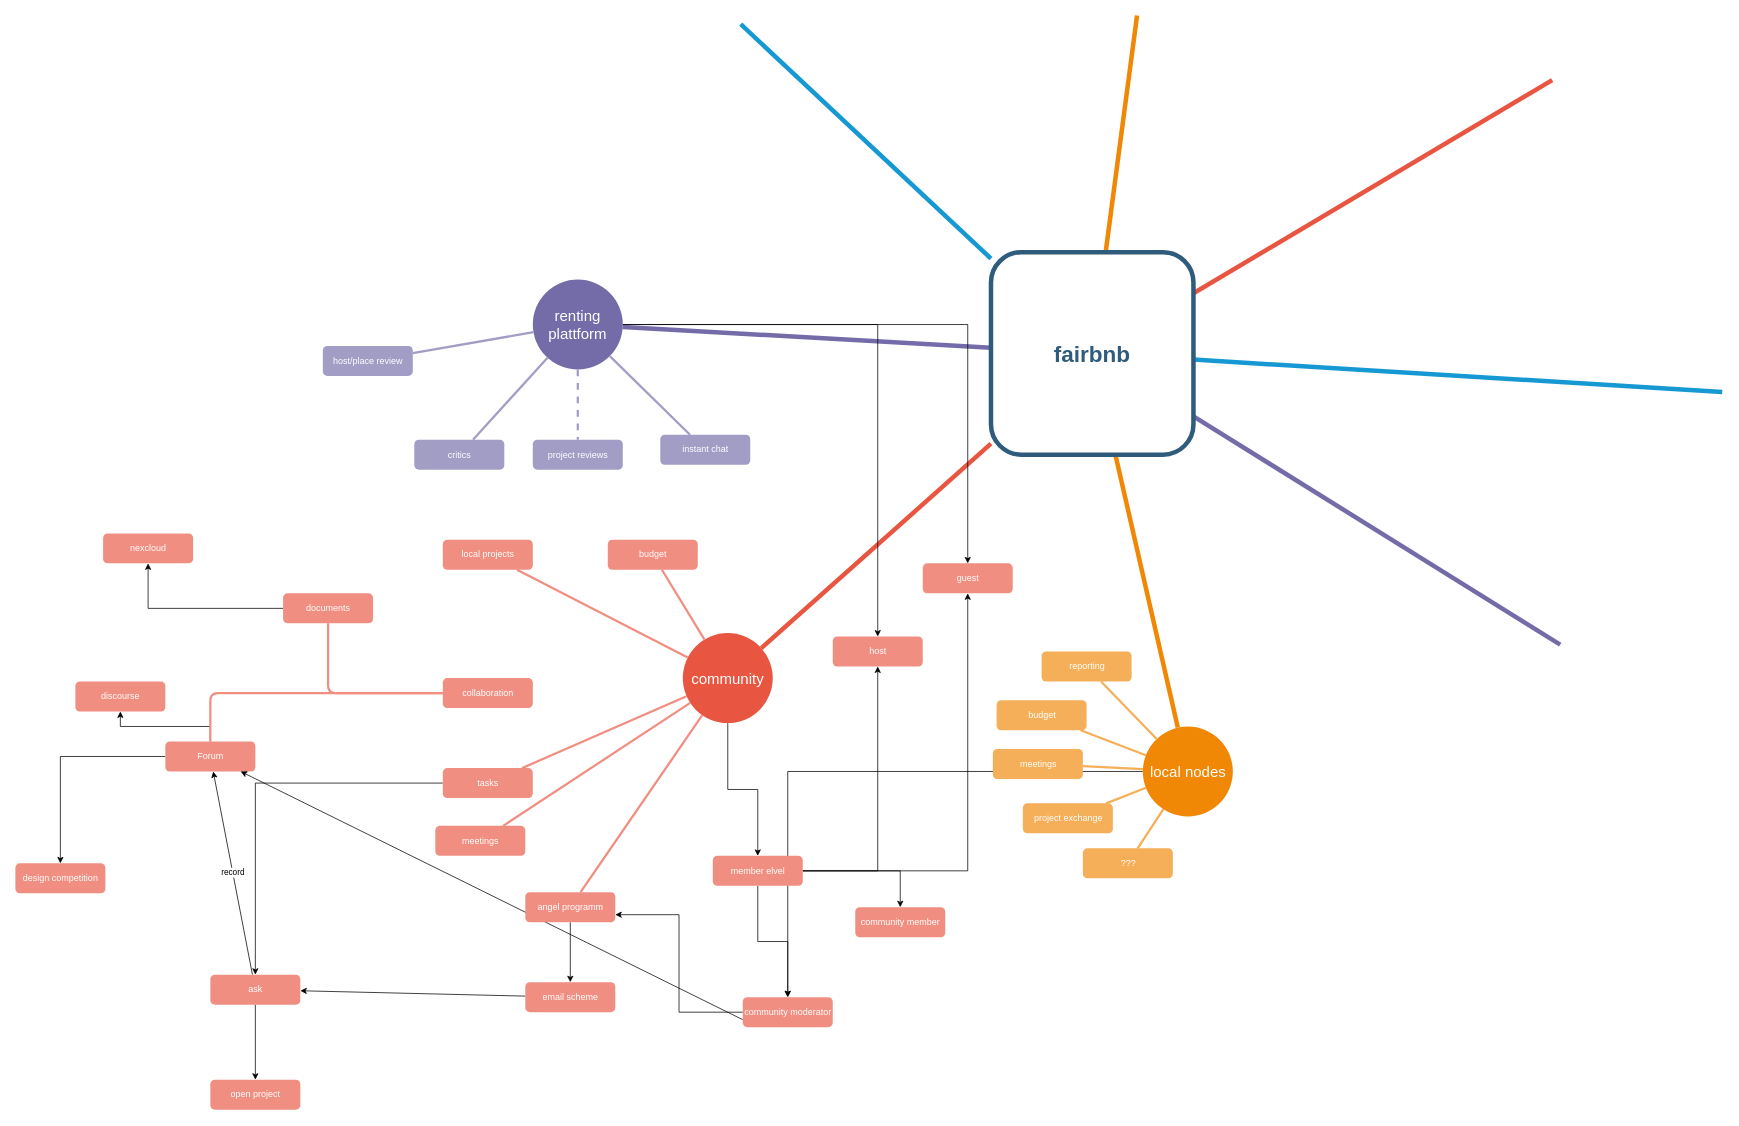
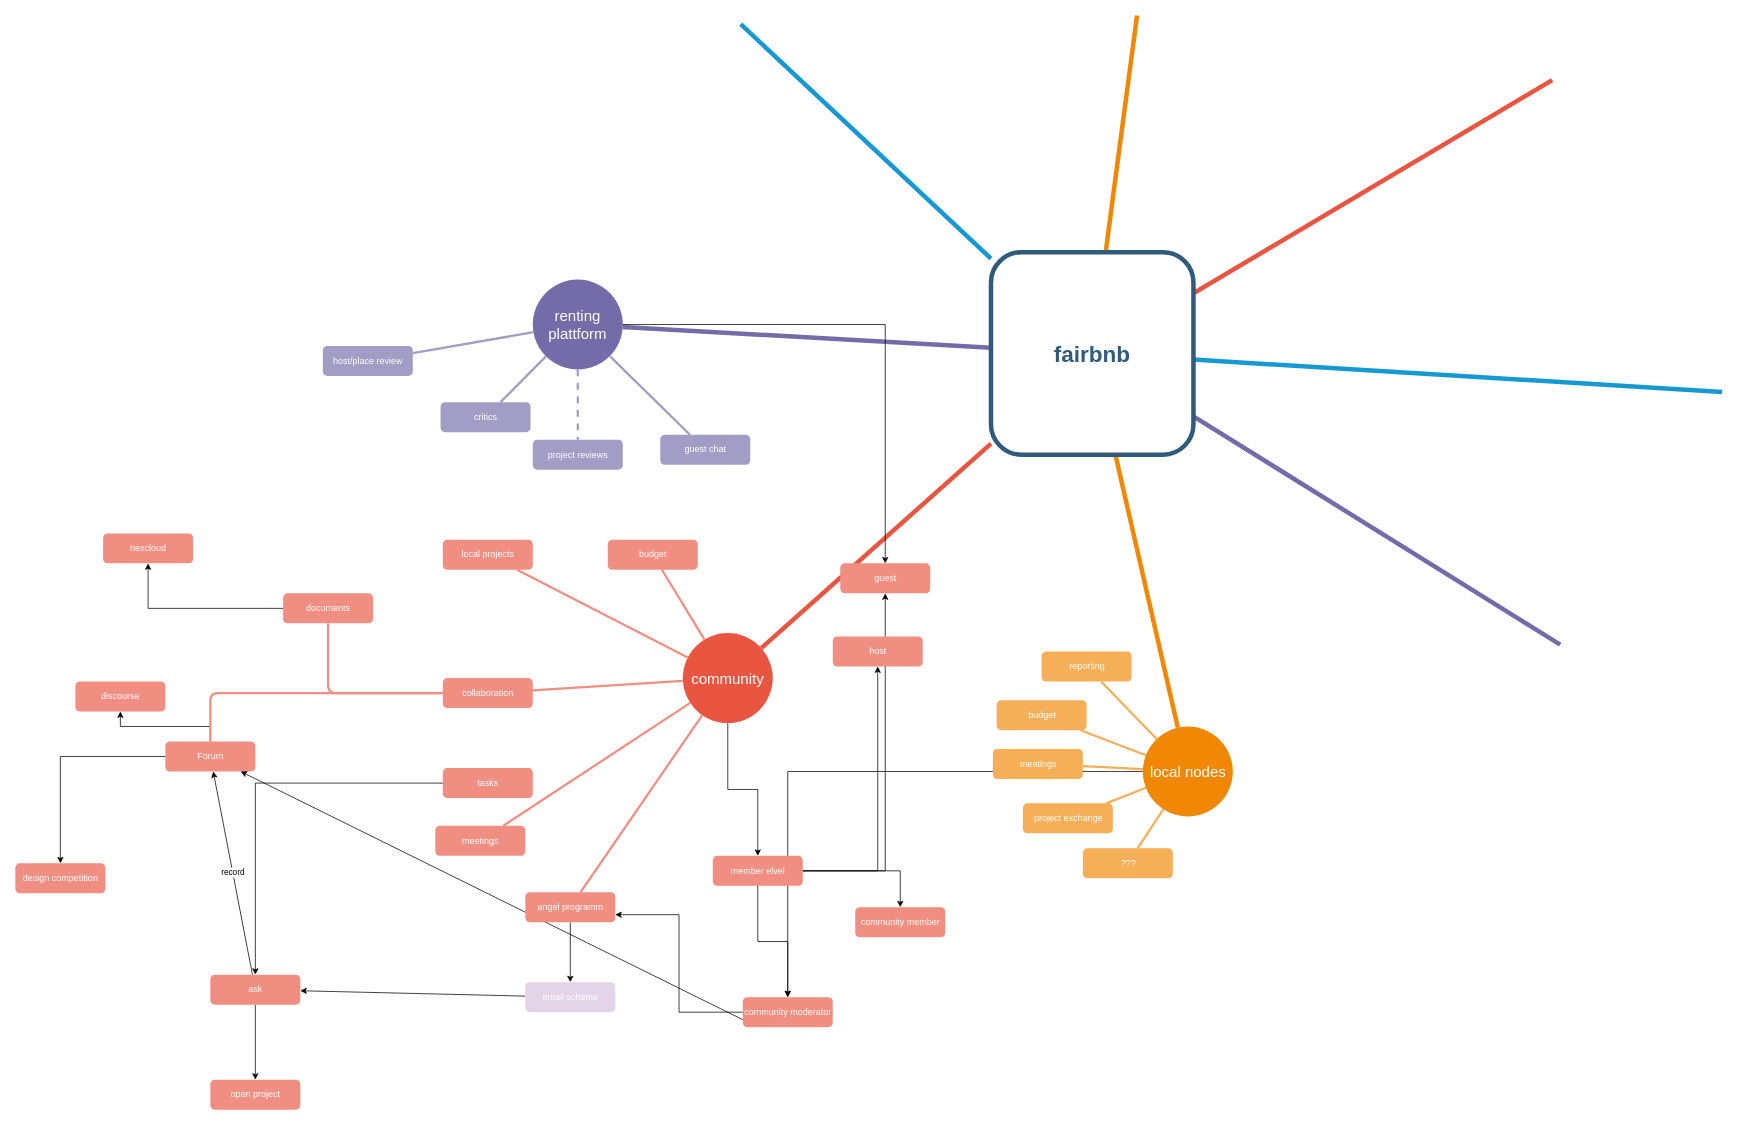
node "instant chat": label "instant chat" -> "guest chat"
node "critics": moved (459, 455) -> (486, 417)
edge "renting plattform" -> "host": removed
node "guest": moved (968, 578) -> (885, 578)
edge "community" -- "tasks": now "community" -- "collaboration"
node "email scheme": fillcolor #f08e81 -> #e1d5e7
